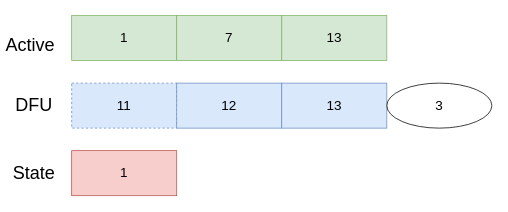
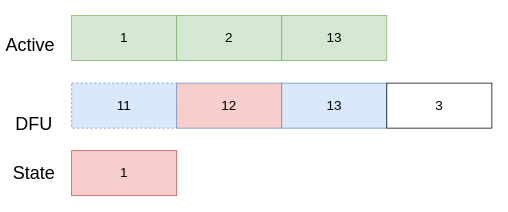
node "7": label "7" -> "2"
node "DFU": moved (34, 105) -> (34, 124)
node "12": fillcolor #dae8fc -> #f8cecc
node "3": shape ellipse -> rectangle
